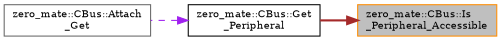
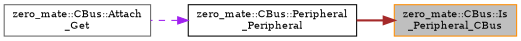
node "zero_mate::CBus::Get _Peripheral": label "zero_mate::CBus::Get _Peripheral" -> "zero_mate::CBus::Peripheral _Peripheral"
node "zero_mate::CBus::Is _Peripheral_Accessible": label "zero_mate::CBus::Is _Peripheral_Accessible" -> "zero_mate::CBus::Is _Peripheral_CBus"
